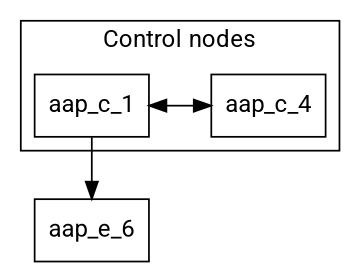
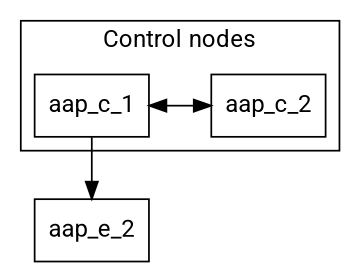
node "aap_c_4": label "aap_c_4" -> "aap_c_2"
node "aap_e_6": label "aap_e_6" -> "aap_e_2"
